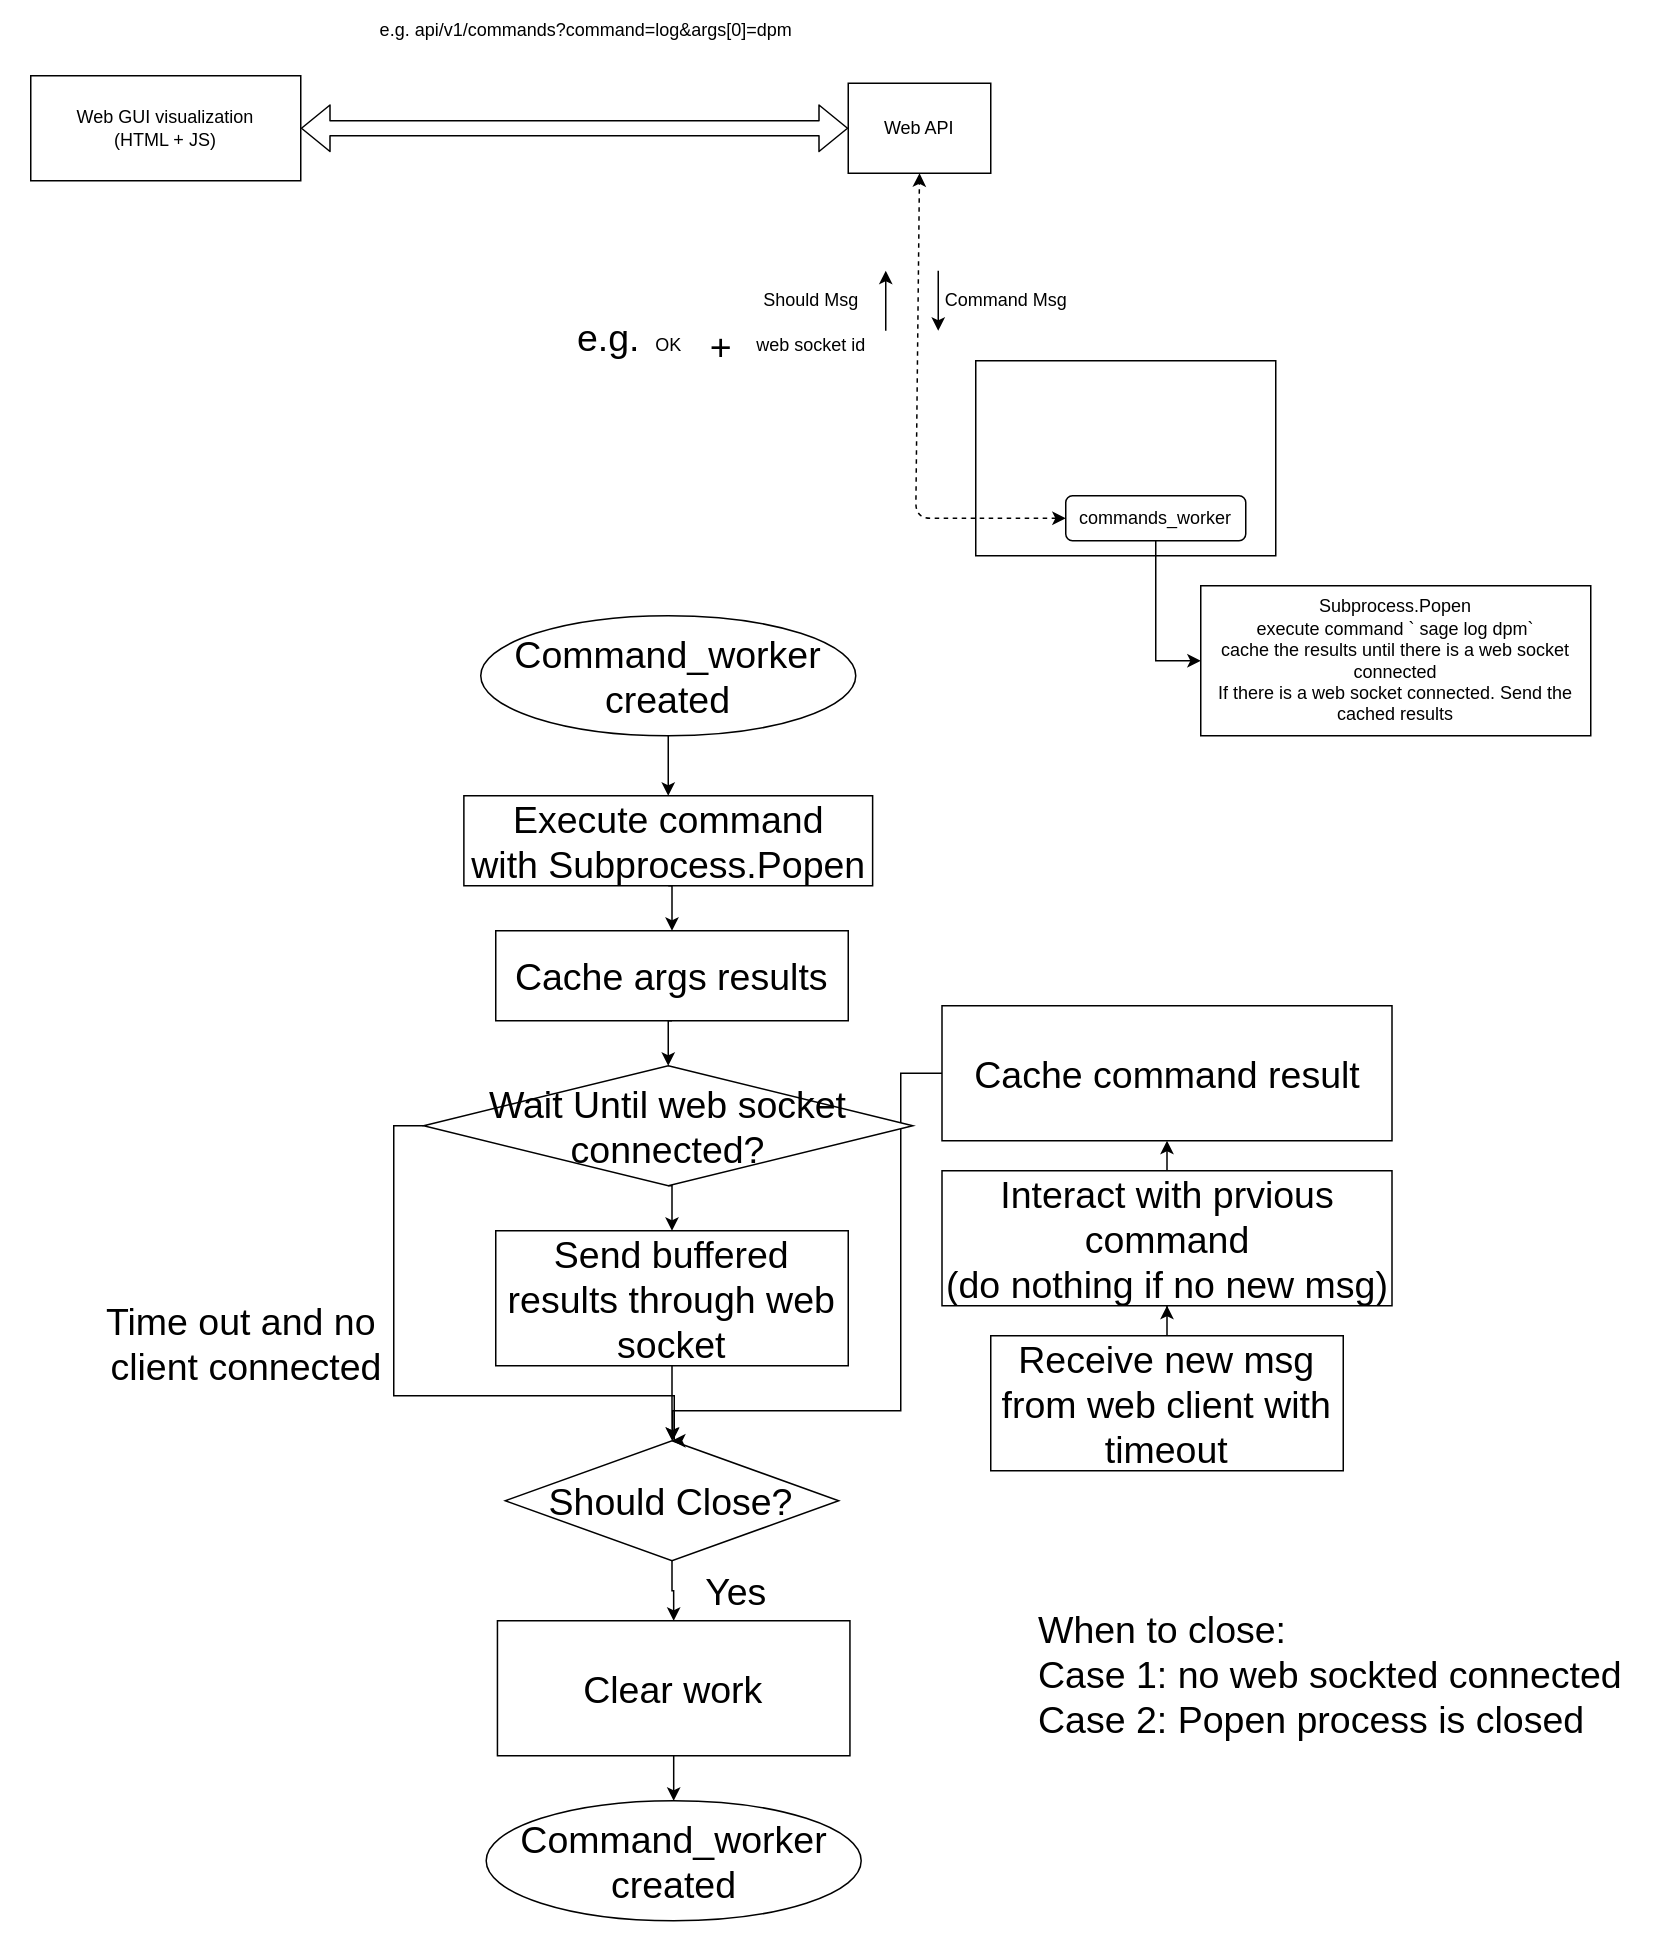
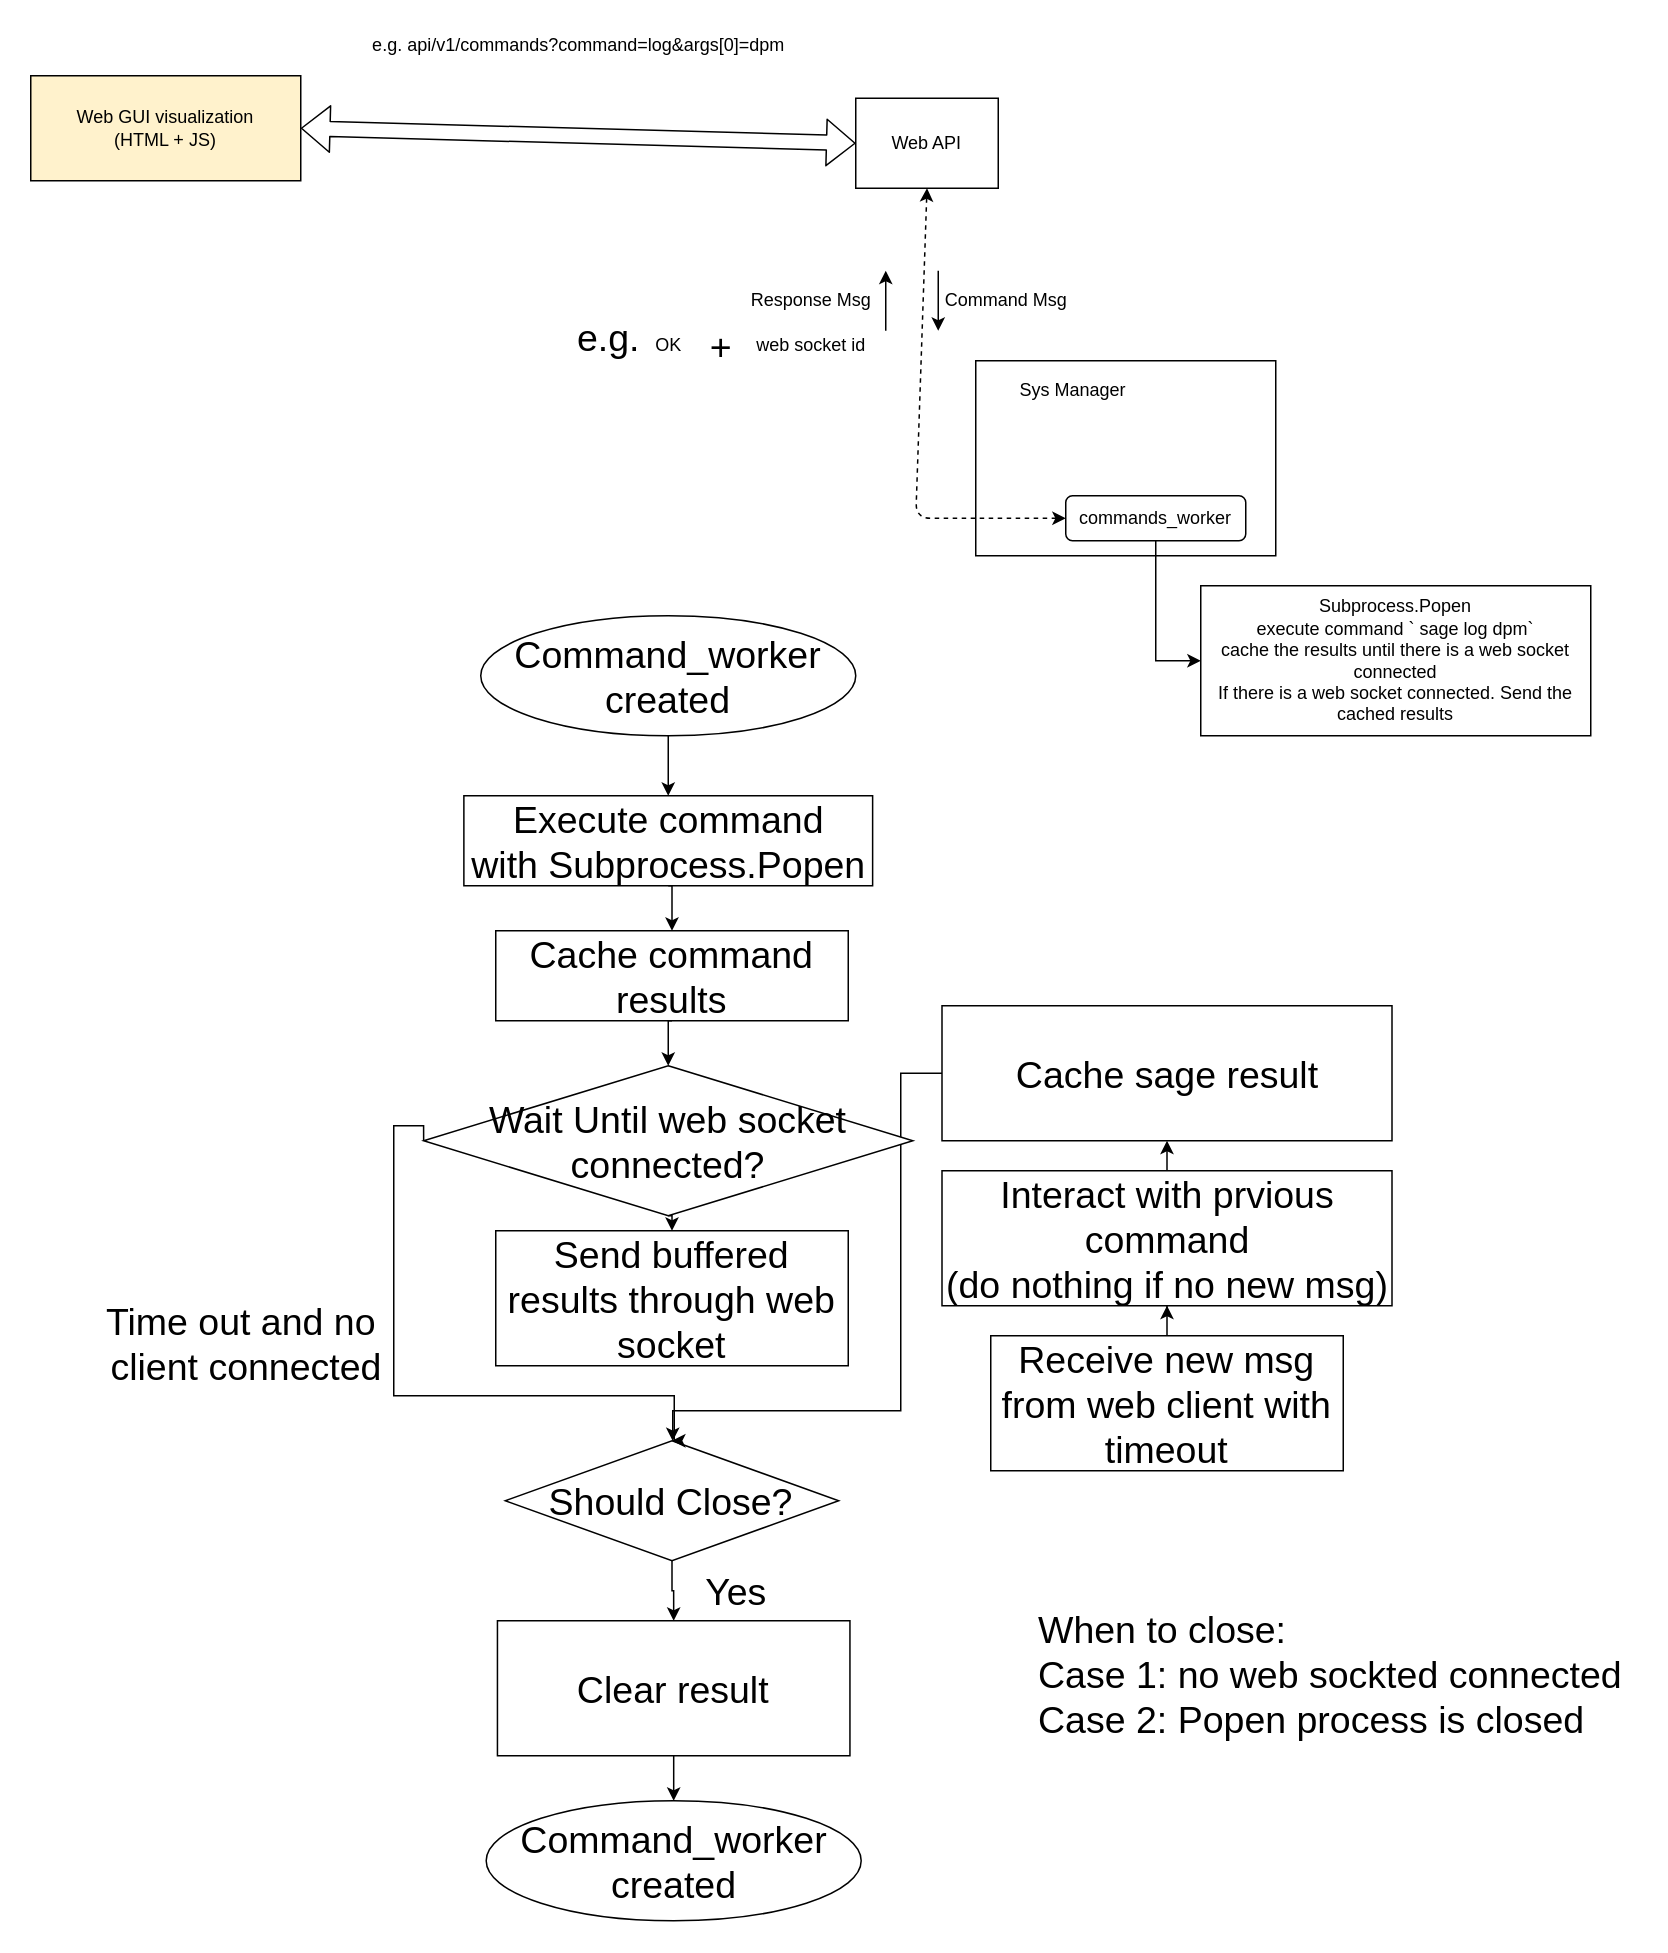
node "e.g. api/v1/commands?command=log&args[0]=dpm": moved (587, 31) -> (579, 46)
node "Web GUI visualization (HTML + JS)": fillcolor #ffffff -> #fff2cc
node "Web API": moved (920, 128) -> (927, 143)
node "Should Msg": label "Should Msg" -> "Response Msg"
node "Sys Manager": added
node "Cache args results": label "Cache args results" -> "Cache command results"
node "Cache command result": label "Cache command result" -> "Cache sage result"
node "Wait Until web socket connected?": size 489x120 -> 489x150
edge "Send buffered results through web socket" -> "Should Close?": removed
node "Clear work": label "Clear work" -> "Clear result"
